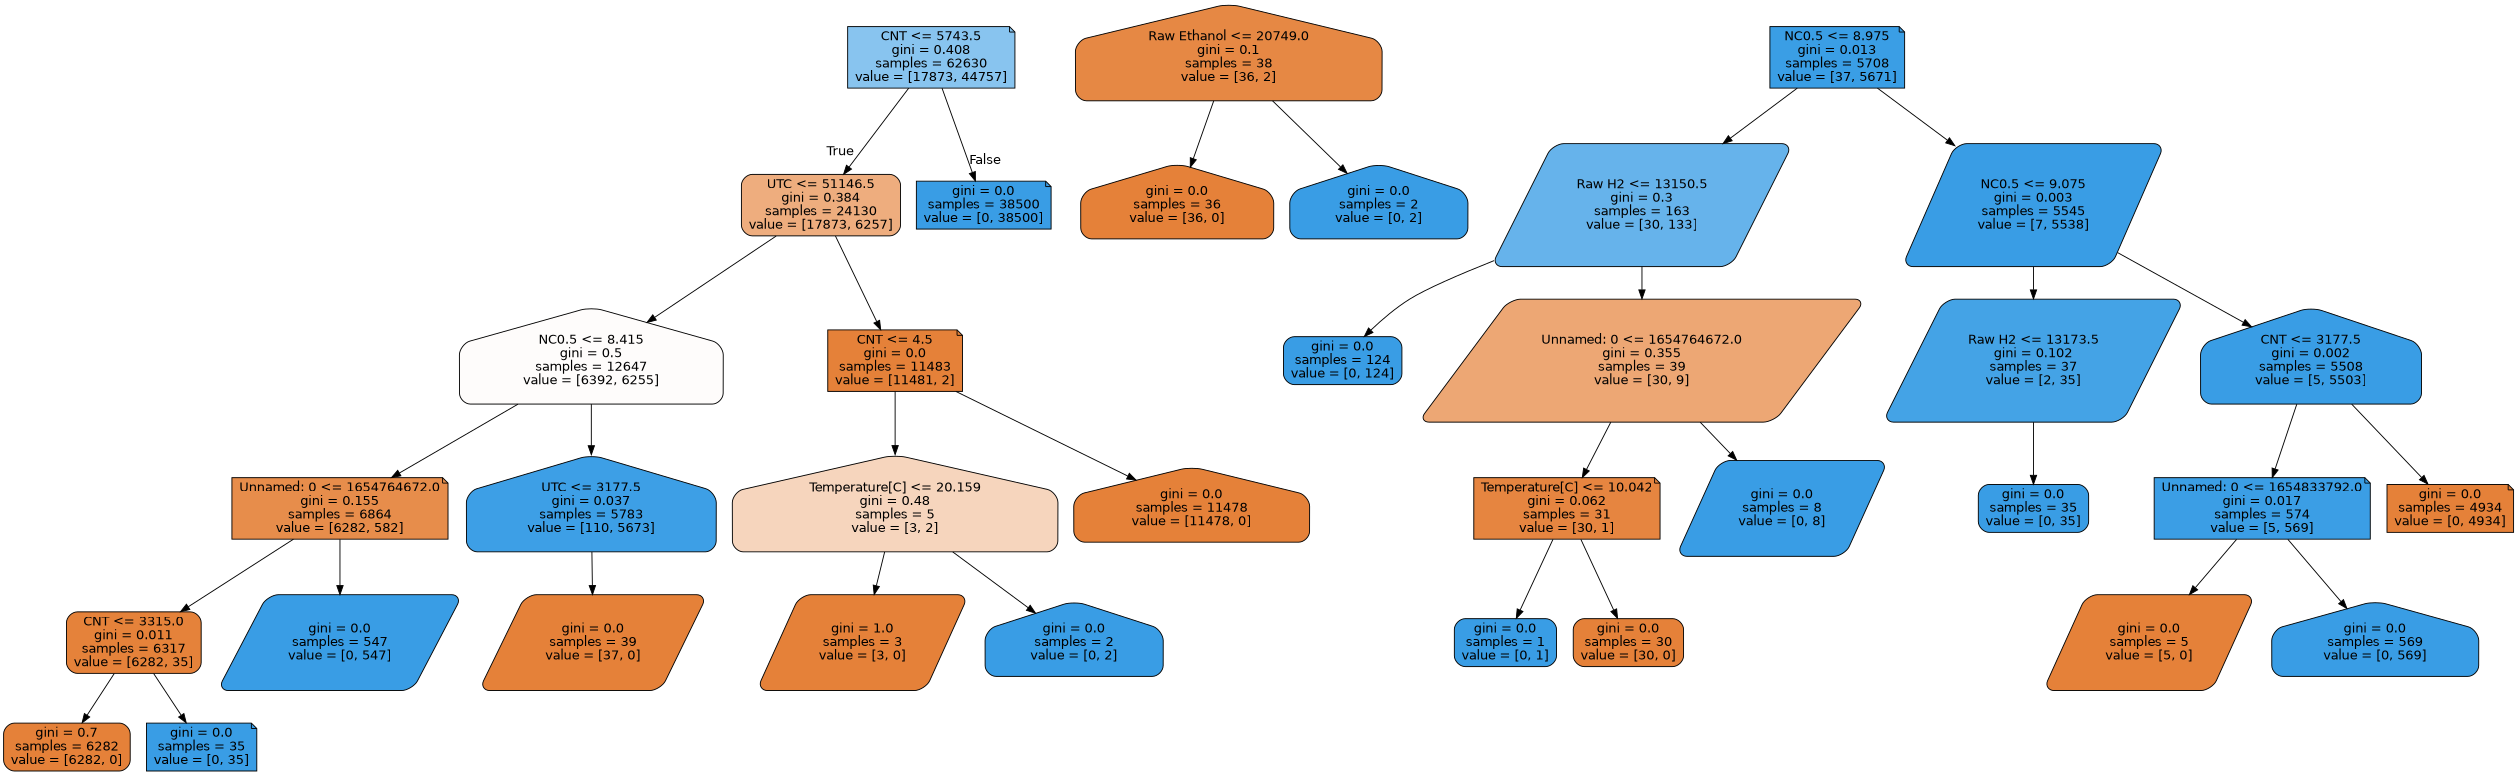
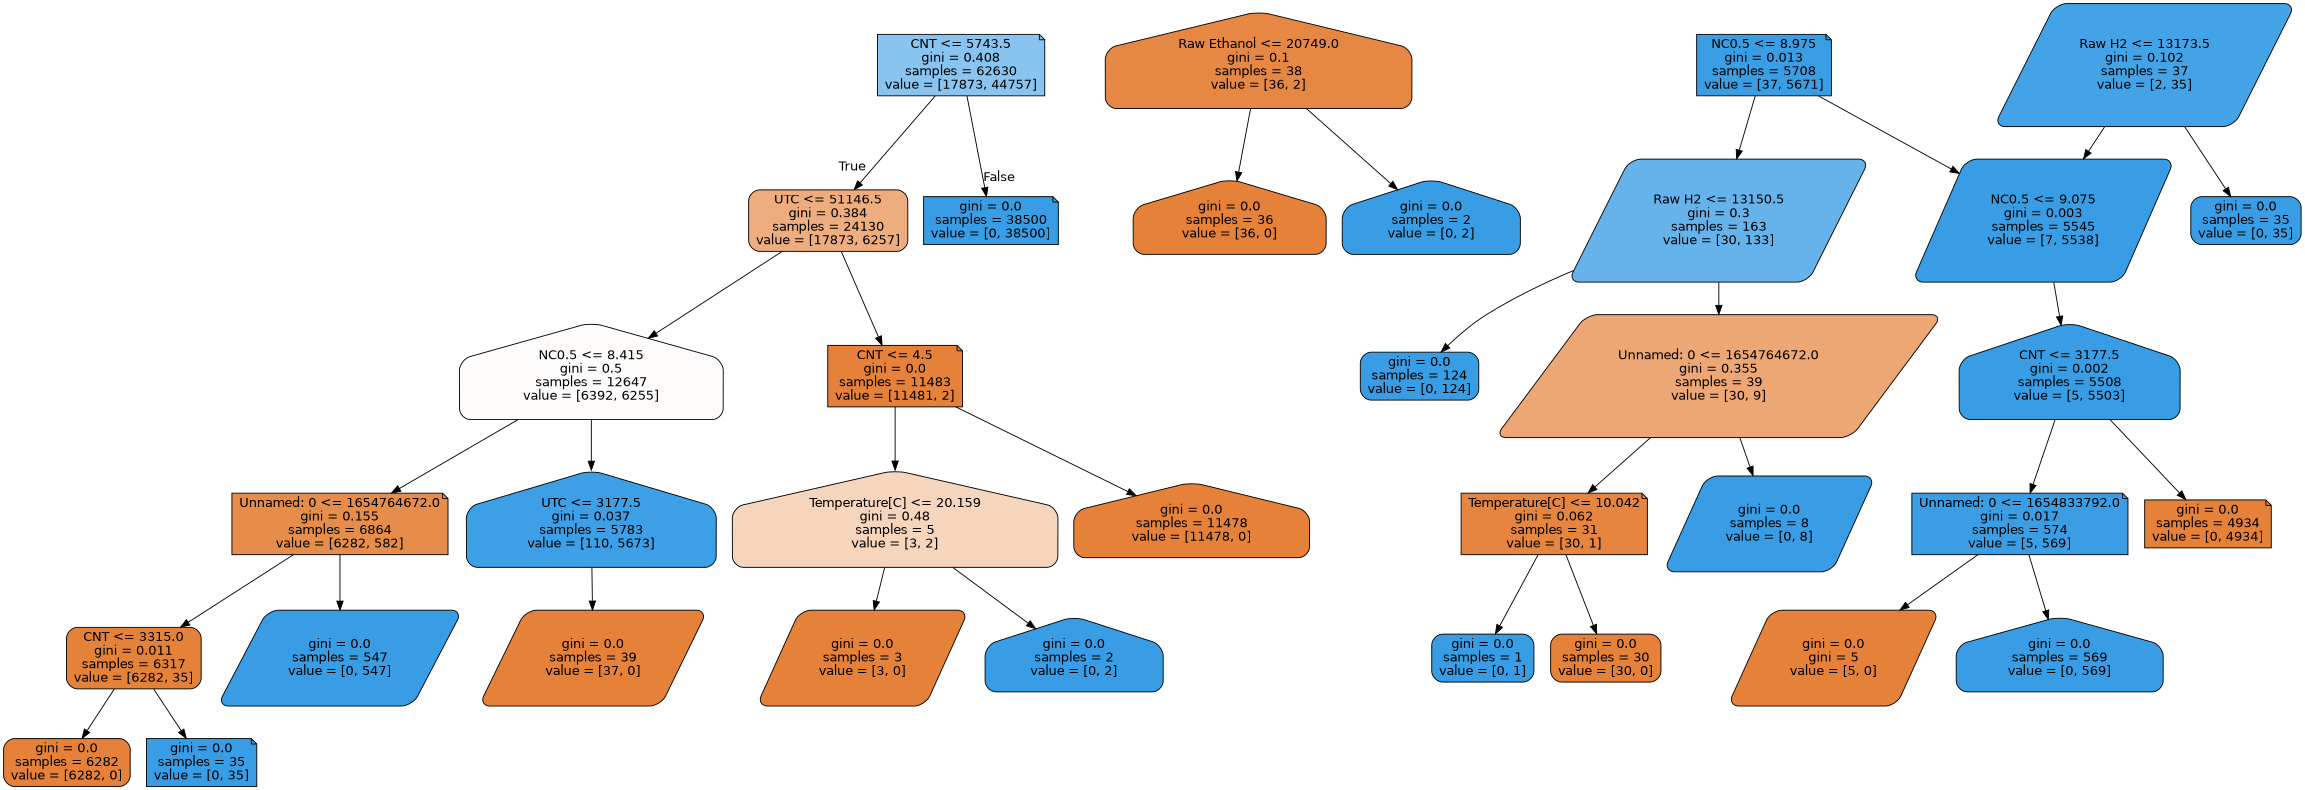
edge "NC0.5 <= 9.075 gini = 0.003 samples = 5545 value = [7, 5538]" -> "Raw H2 <= 13173.5 gini = 0.102 samples = 37 value = [2, 35]": reversed
node "gini = 1.0 samples = 3 value = [3, 0]": label "gini = 1.0 samples = 3 value = [3, 0]" -> "gini = 0.0 samples = 3 value = [3, 0]"
node "gini = 0.0 samples = 5 value = [5, 0]": label "gini = 0.0 samples = 5 value = [5, 0]" -> "gini = 0.0 gini = 5 value = [5, 0]"
node "gini = 0.7 samples = 6282 value = [6282, 0]": label "gini = 0.7 samples = 6282 value = [6282, 0]" -> "gini = 0.0 samples = 6282 value = [6282, 0]"
